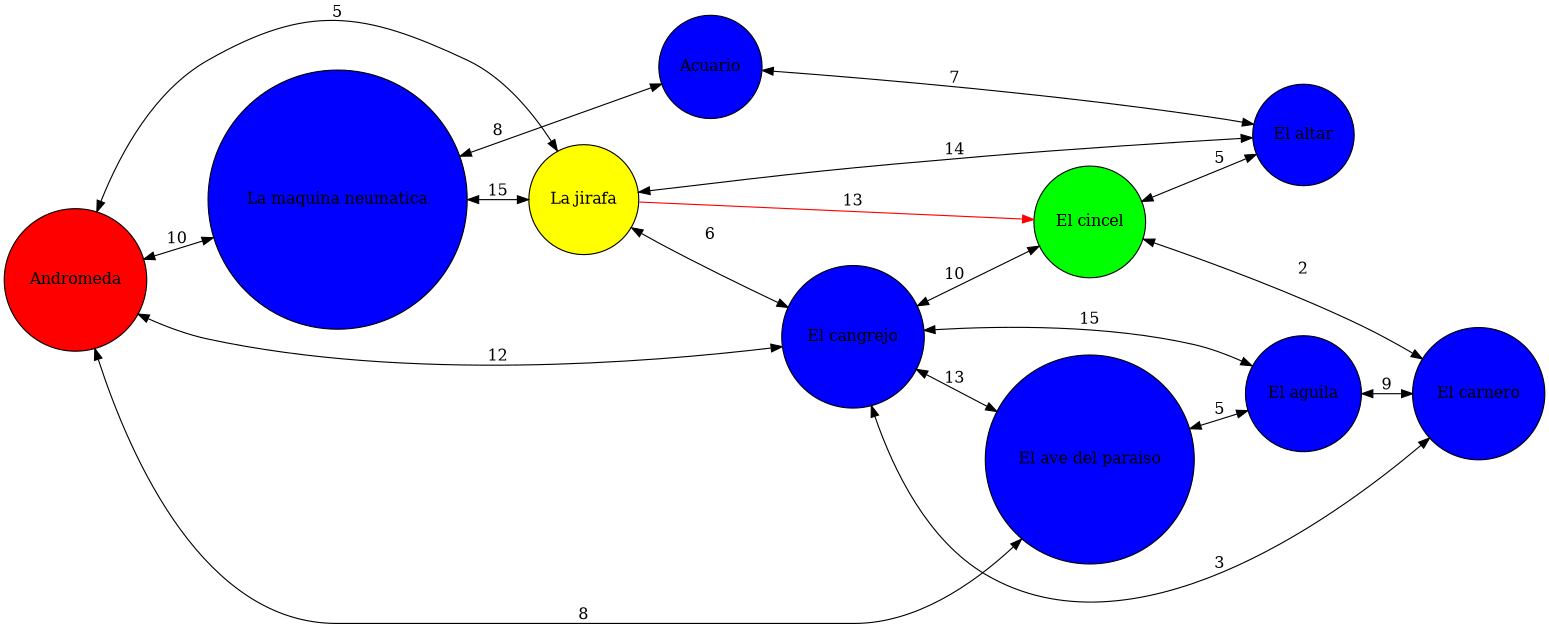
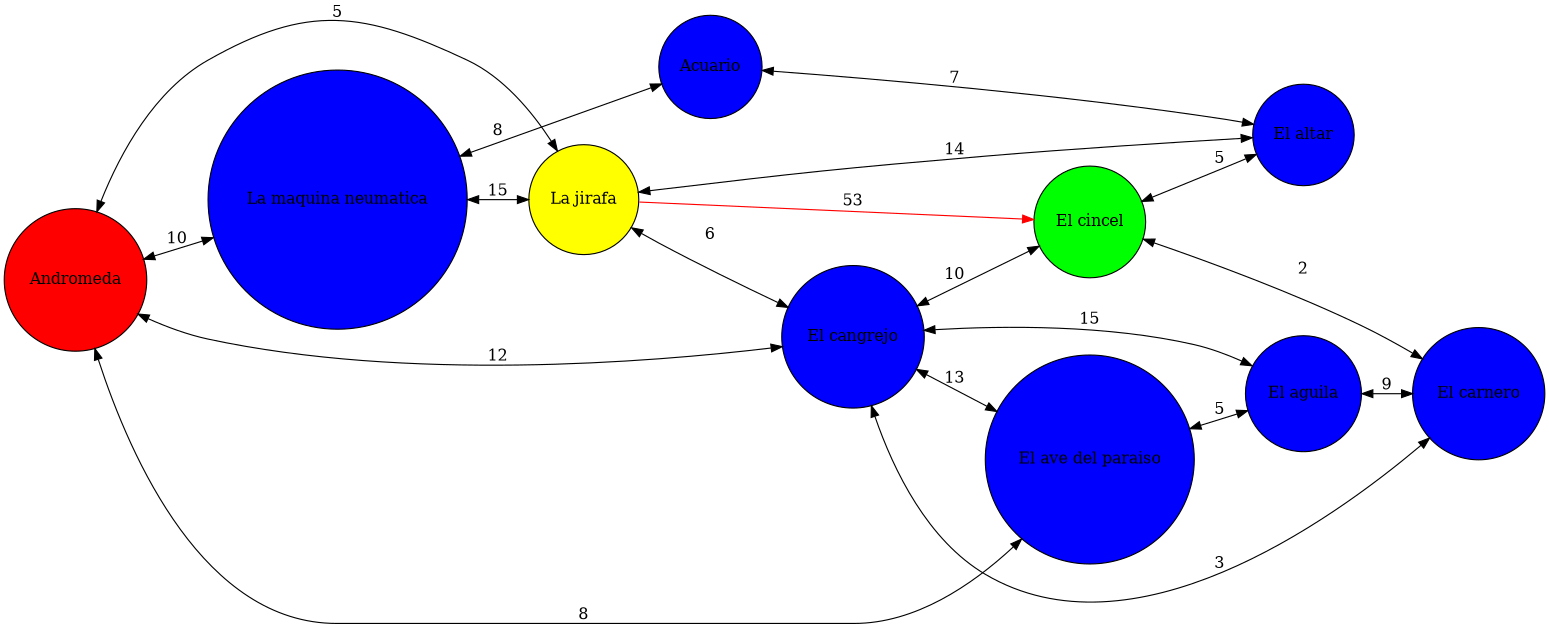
edge "La jirafa" -> "El cincel": label "13" -> "53"
